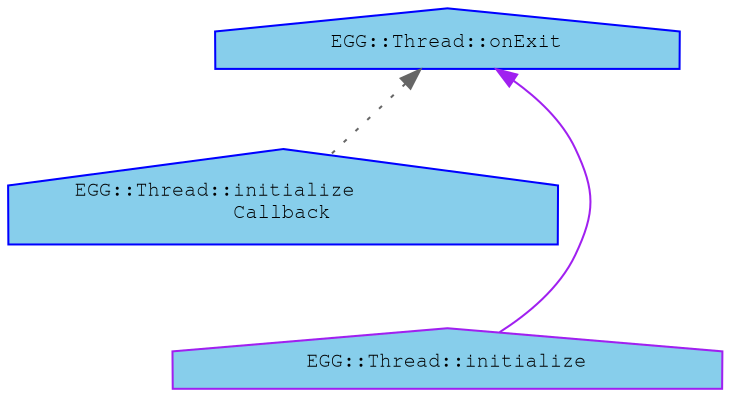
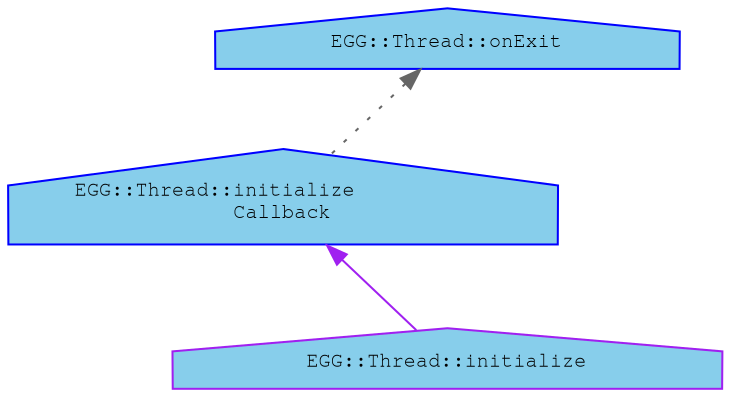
edge "EGG::Thread::initialize" -> "EGG::Thread::onExit": now "EGG::Thread::initialize" -> "EGG::Thread::initialize Callback"
